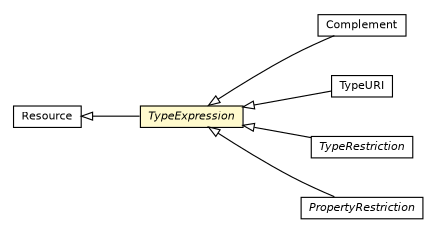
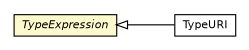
node "Complement": removed
node "Resource": removed
node "TypeRestriction": removed
node "PropertyRestriction": removed
